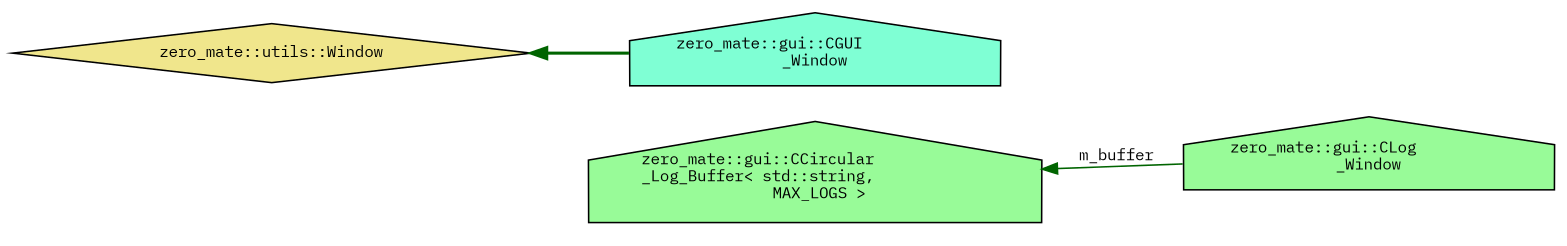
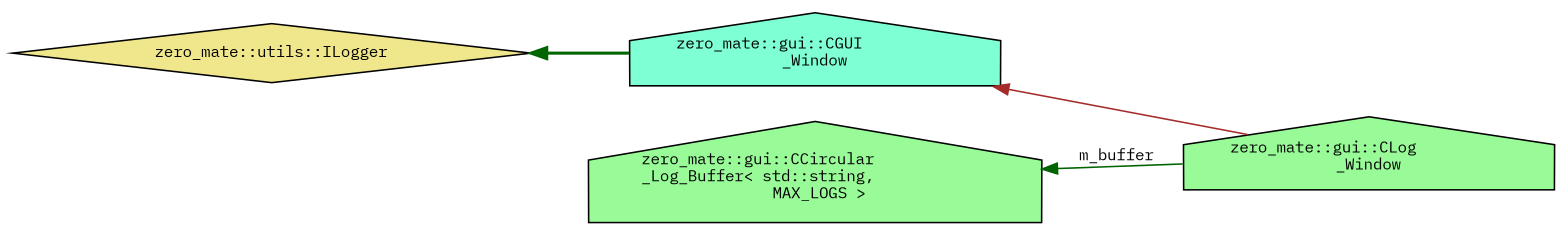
node "zero_mate::utils::Window": label "zero_mate::utils::Window" -> "zero_mate::utils::ILogger"
edge "zero_mate::gui::CLog _Window" -> "zero_mate::gui::CGUI _Window": added
